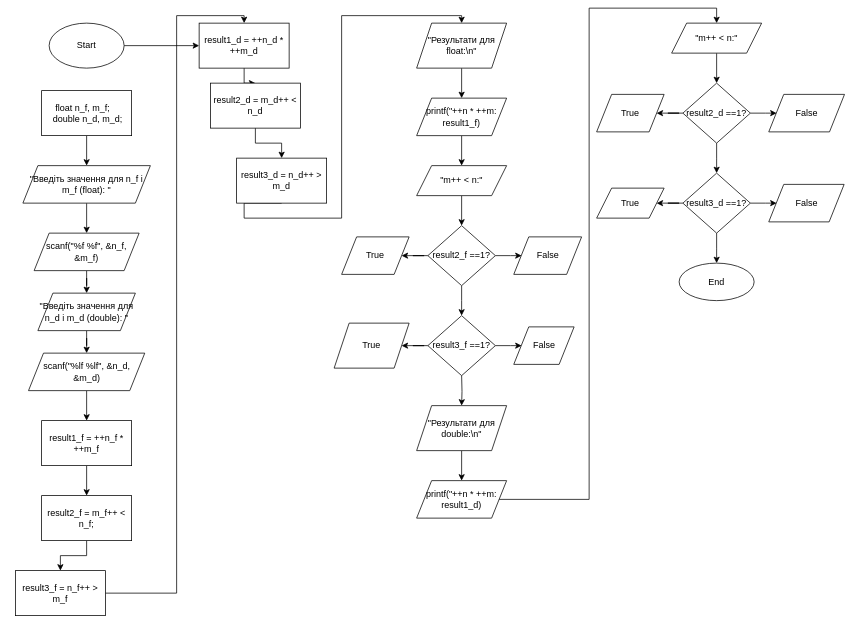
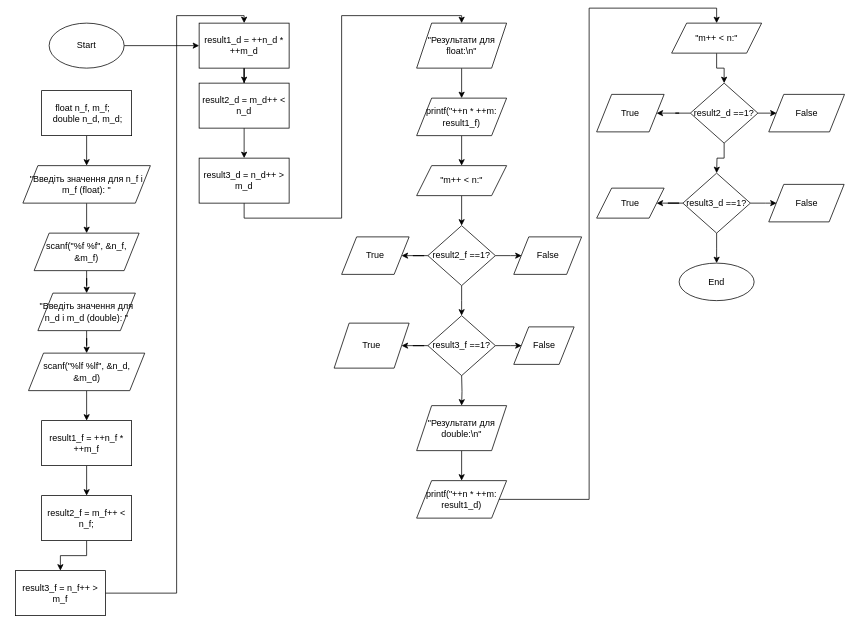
node "result2_d = m_d++ < n_d": moved (255, 105) -> (244, 105)
node "result2_d ==1?": moved (717, 113) -> (724, 113)
node "result3_d = n_d++ > m_d": moved (282, 180) -> (244, 180)
